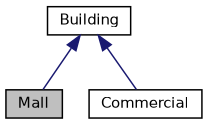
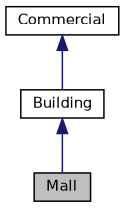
edge "Commercial" -> "Building": reversed
